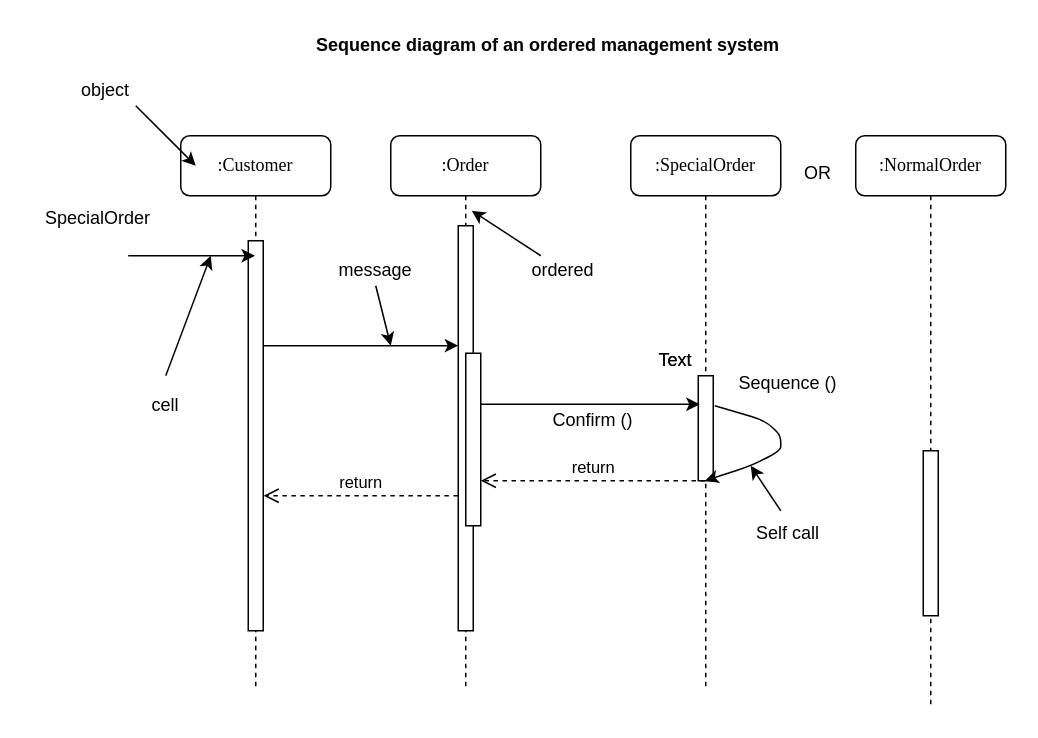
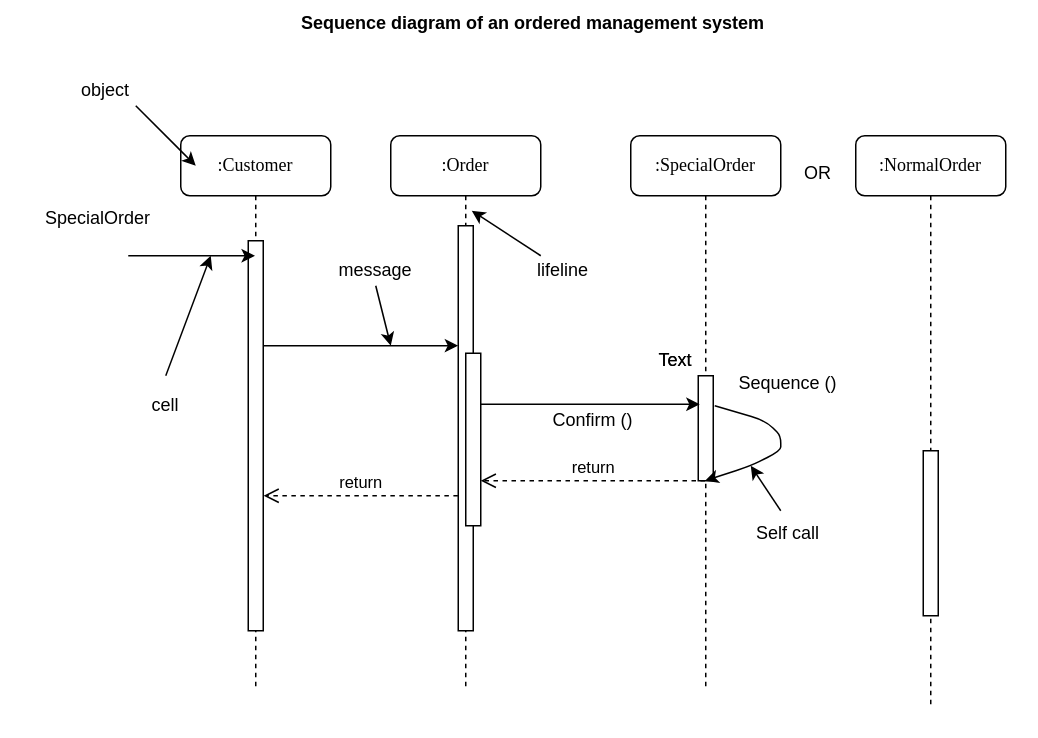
node "Sequence diagram of an ordered management system": moved (548, 46) -> (533, 23)
node "ordered": label "ordered" -> "lifeline"
